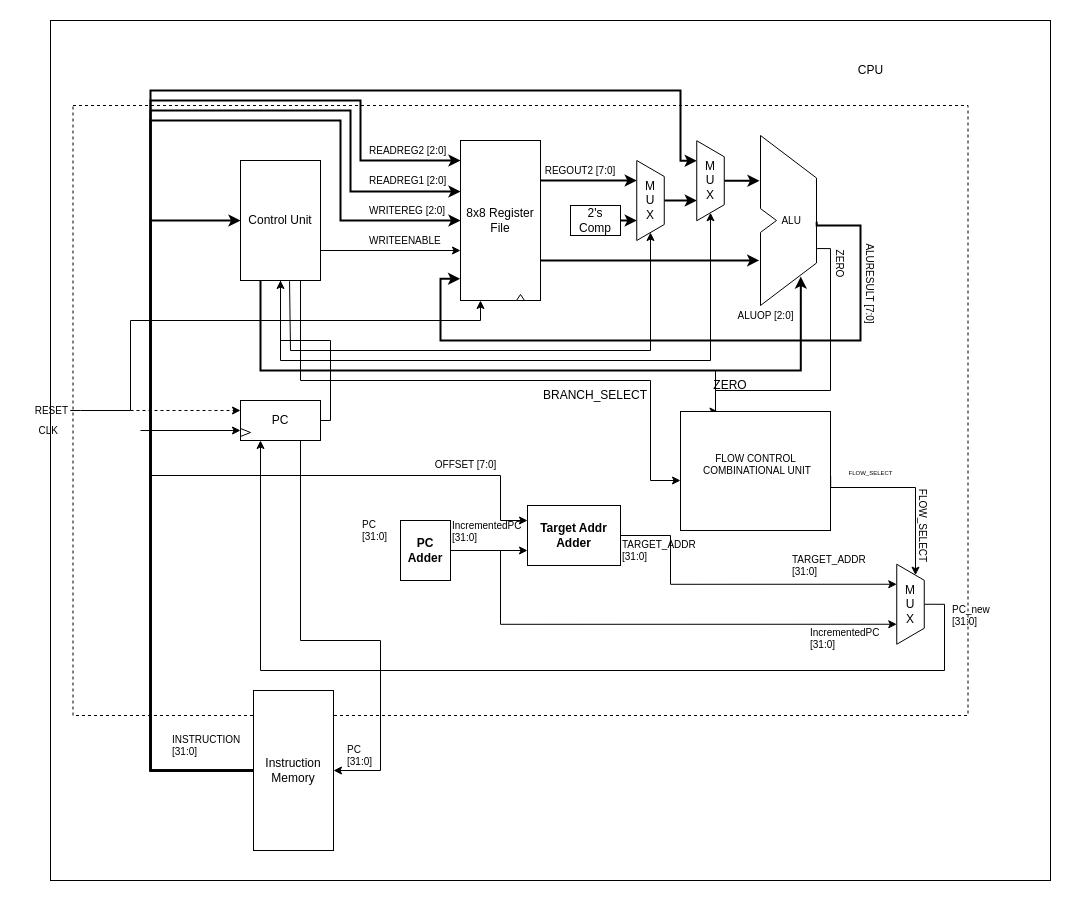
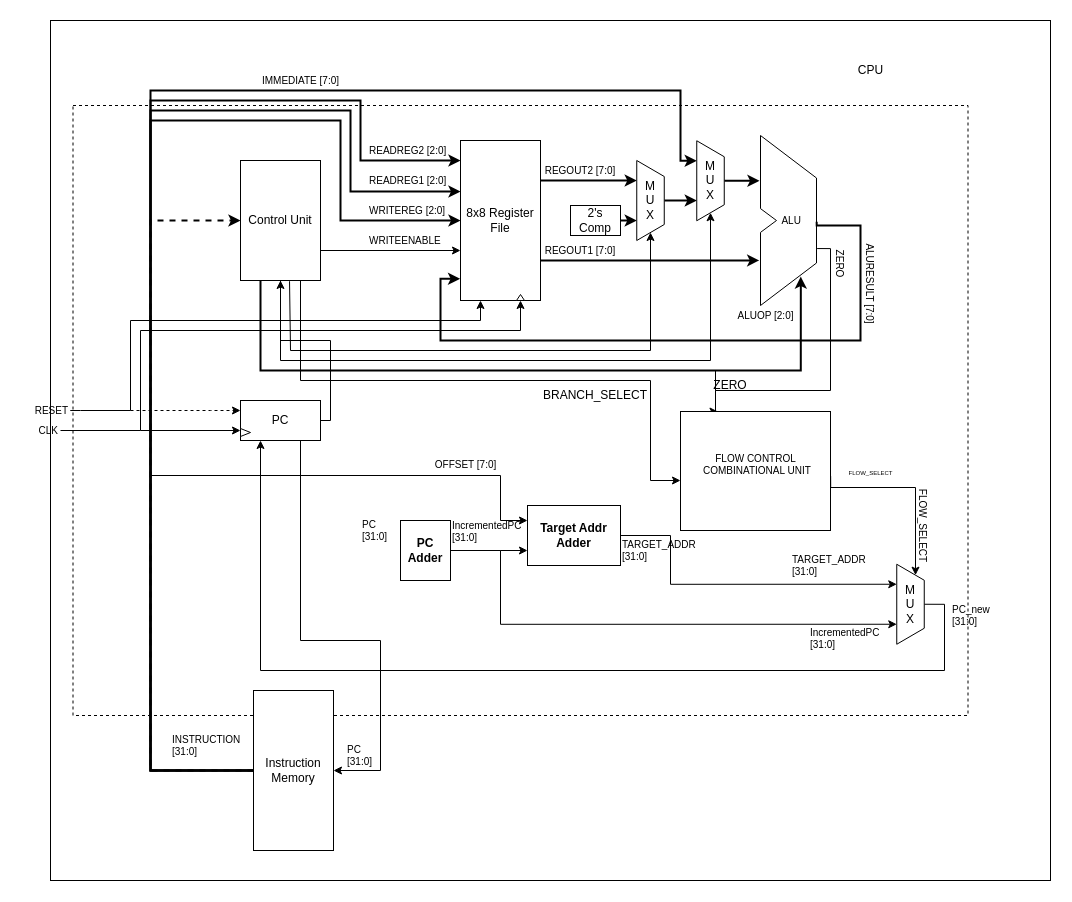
node "IMMEDIATE [7:0]": added
edge "Instruction Memory" -> "Control Unit": style solid -> dashed
node "REGOUT1 [7:0]": added
edge "CLK" -> "8x8 Register File": added
